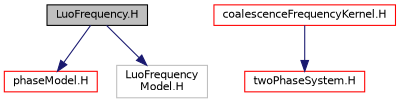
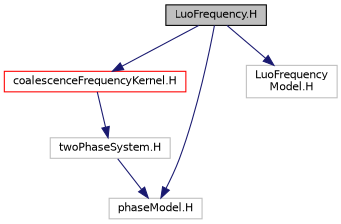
edge "LuoFrequency.H" -> "coalescenceFrequencyKernel.H": added
node "phaseModel.H": color red -> grey75
node "twoPhaseSystem.H": color red -> grey75
edge "twoPhaseSystem.H" -> "phaseModel.H": added
